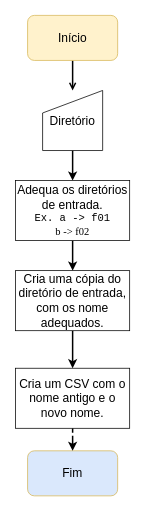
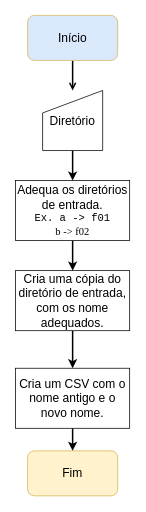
node "Início": fillcolor #fff2cc -> #dae8fc
edge "Cria um CSV com o nome antigo e o novo nome." -> "Fim": style dashed -> solid
node "Fim": fillcolor #dae8fc -> #fff2cc
